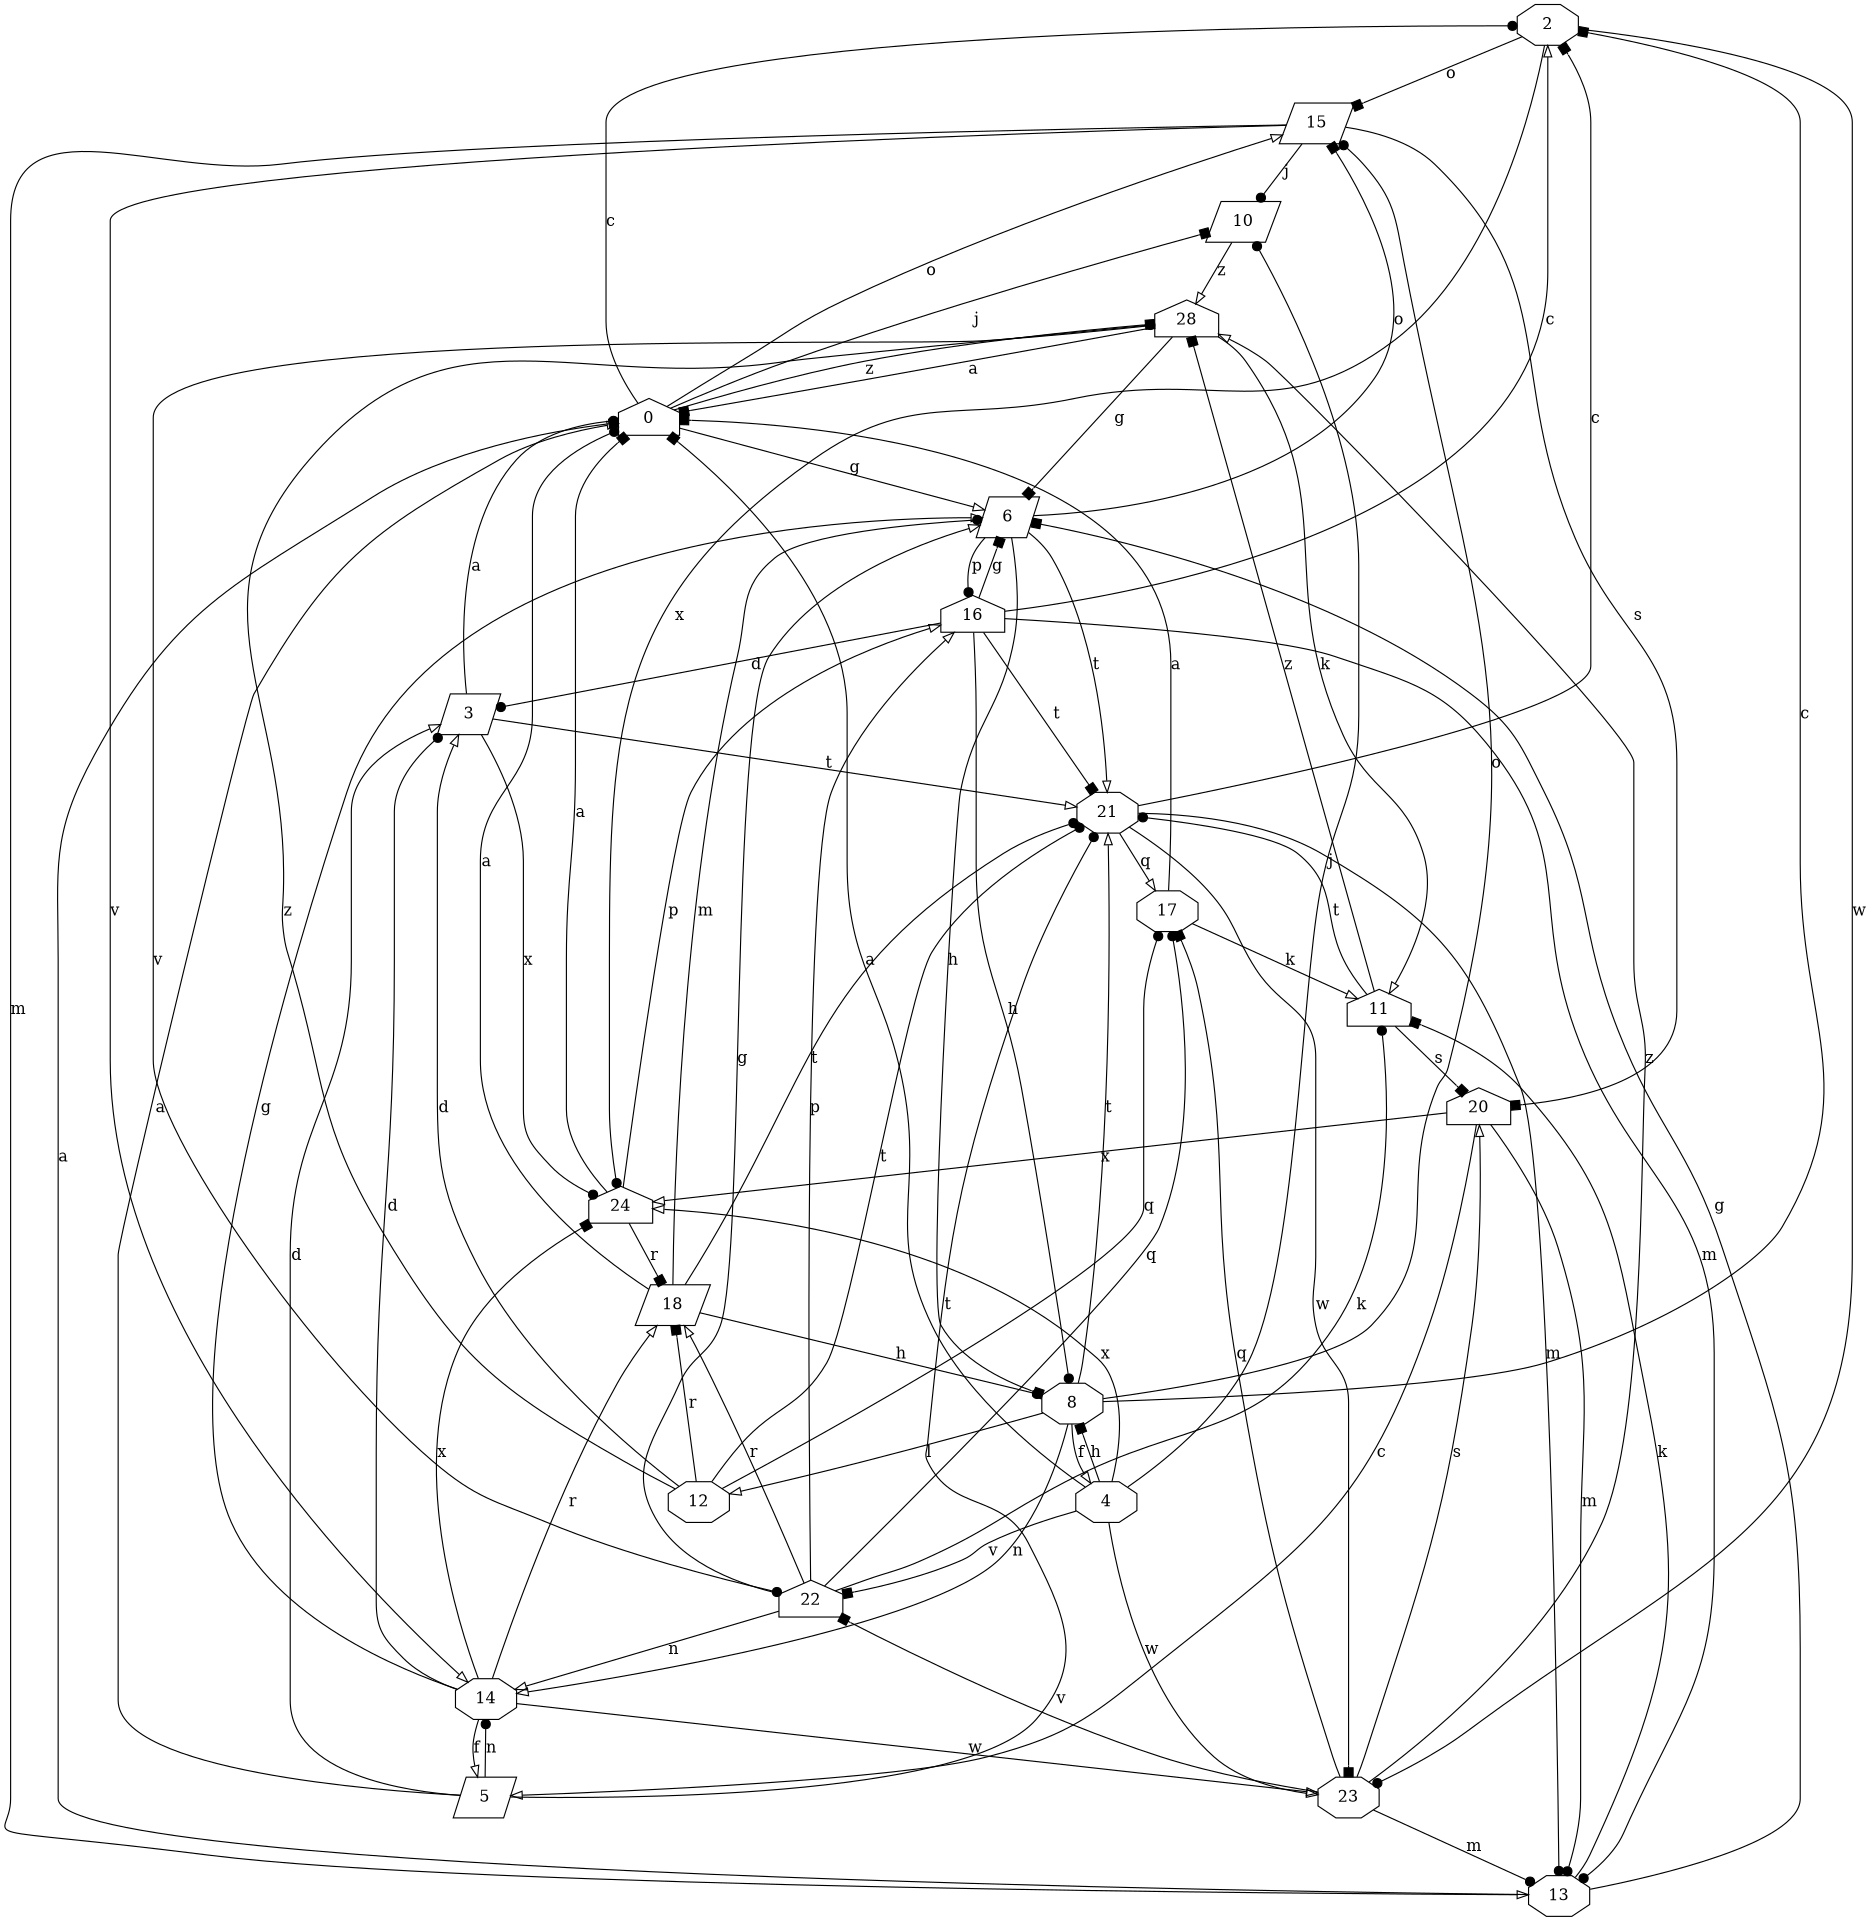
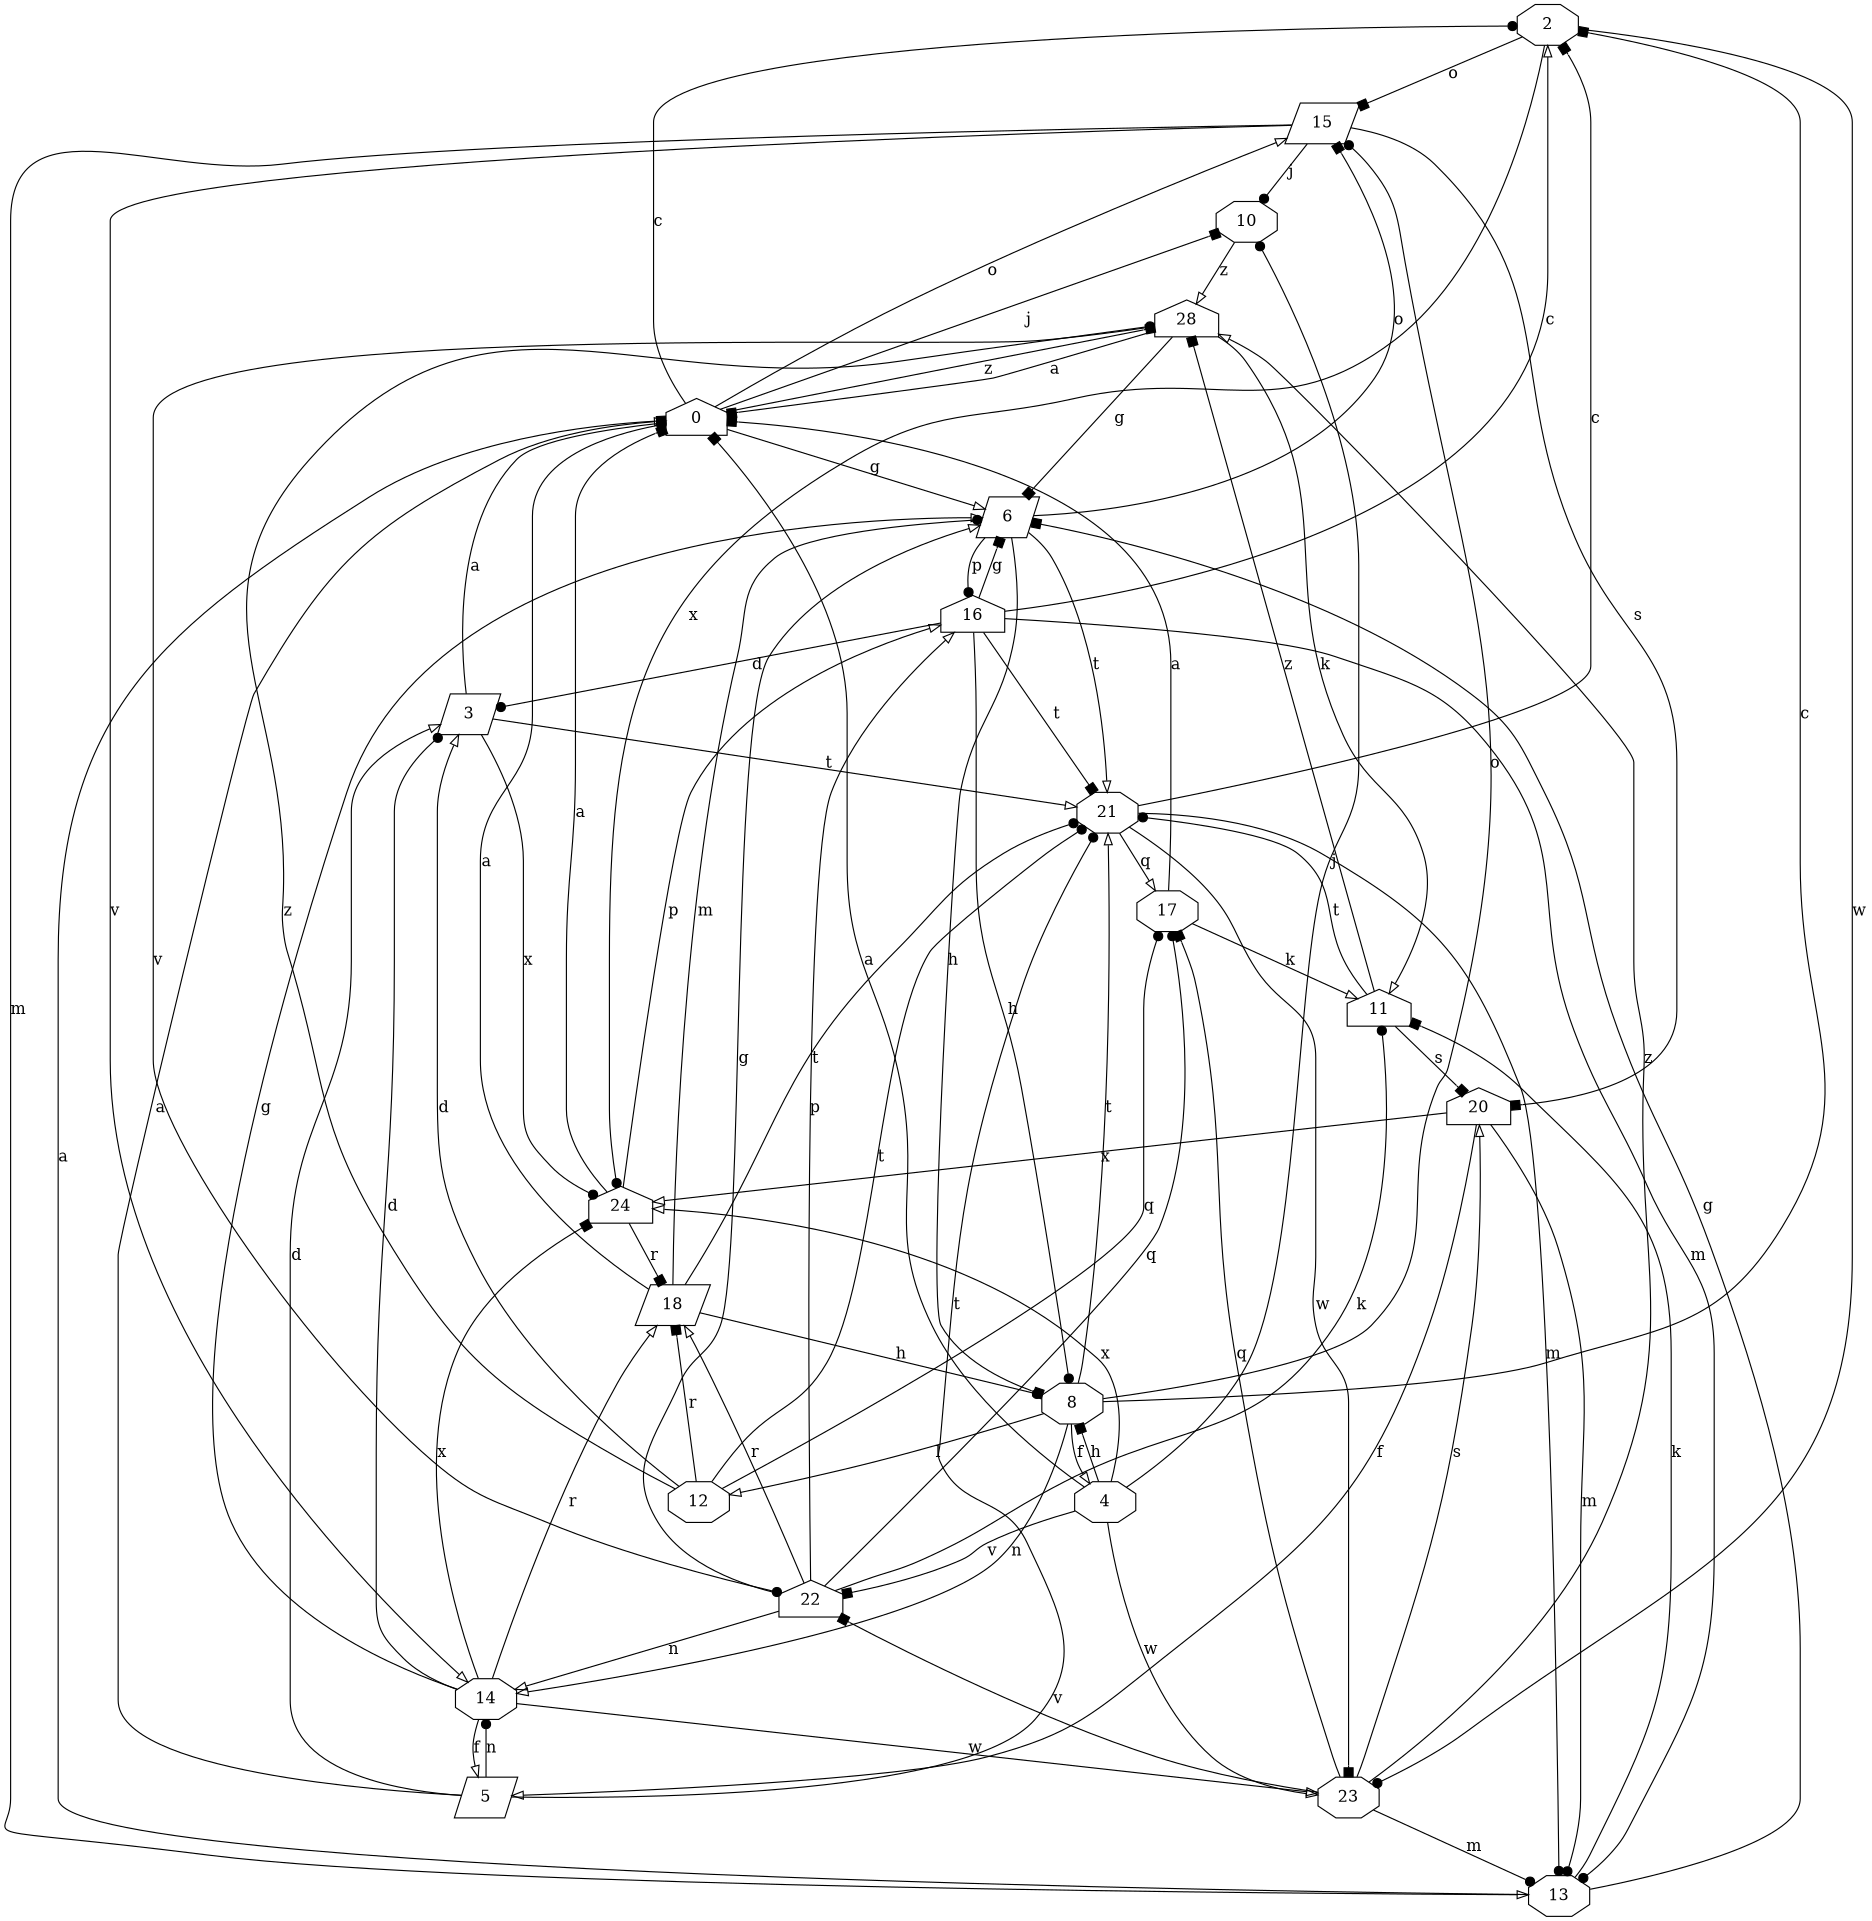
node "10": shape parallelogram -> octagon
edge "20" -> "5": label "c" -> "f"
